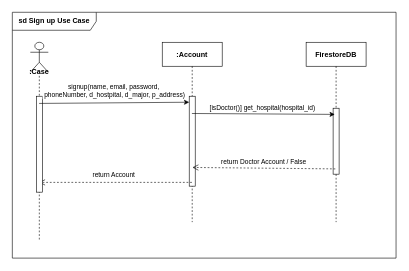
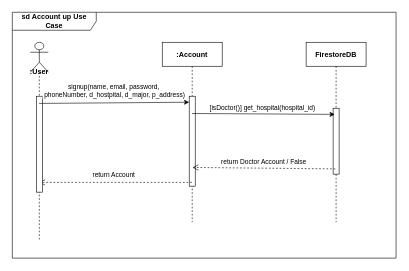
node "sd Sign up Use Case": label "sd Sign up Use Case" -> "sd Account up Use Case"
node ":Case": label ":Case" -> ":User"
